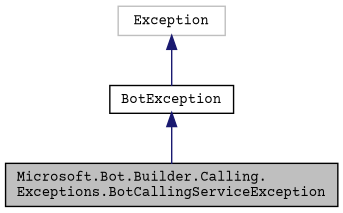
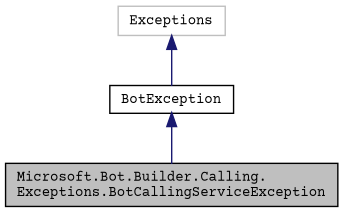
node "Exception": label "Exception" -> "Exceptions"
